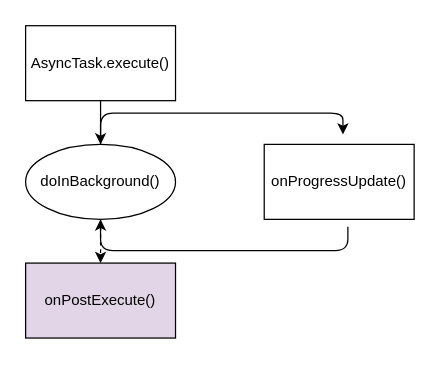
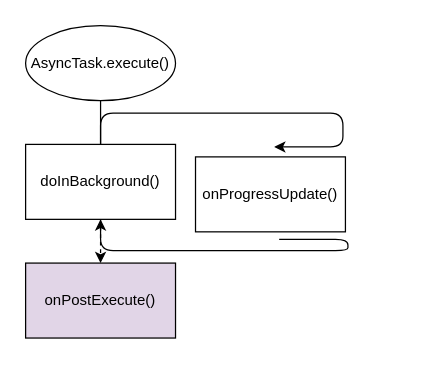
node "AsyncTask.execute()": shape rectangle -> ellipse
edge "AsyncTask.execute()" -> "doInBackground()": arrowhead classic -> none
node "doInBackground()": shape ellipse -> rectangle
node "onProgressUpdate()": moved (339, 182) -> (271, 194)
